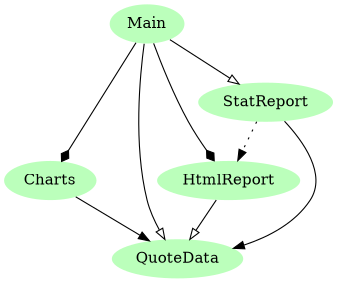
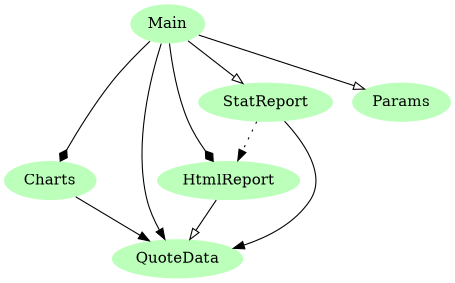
node "Params": added
edge "Main" -> "QuoteData": arrowhead onormal -> normal
